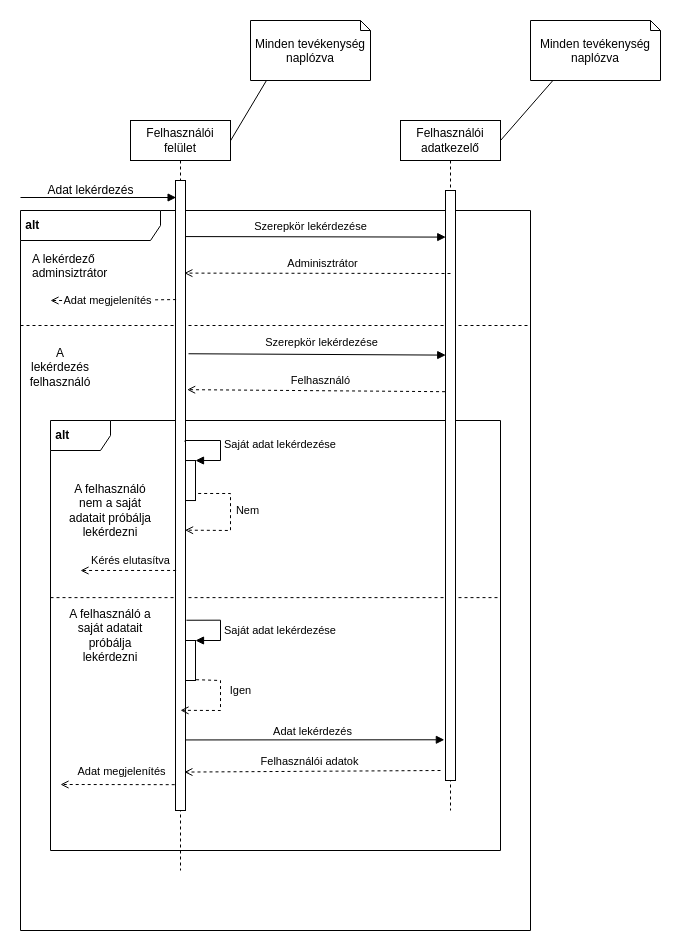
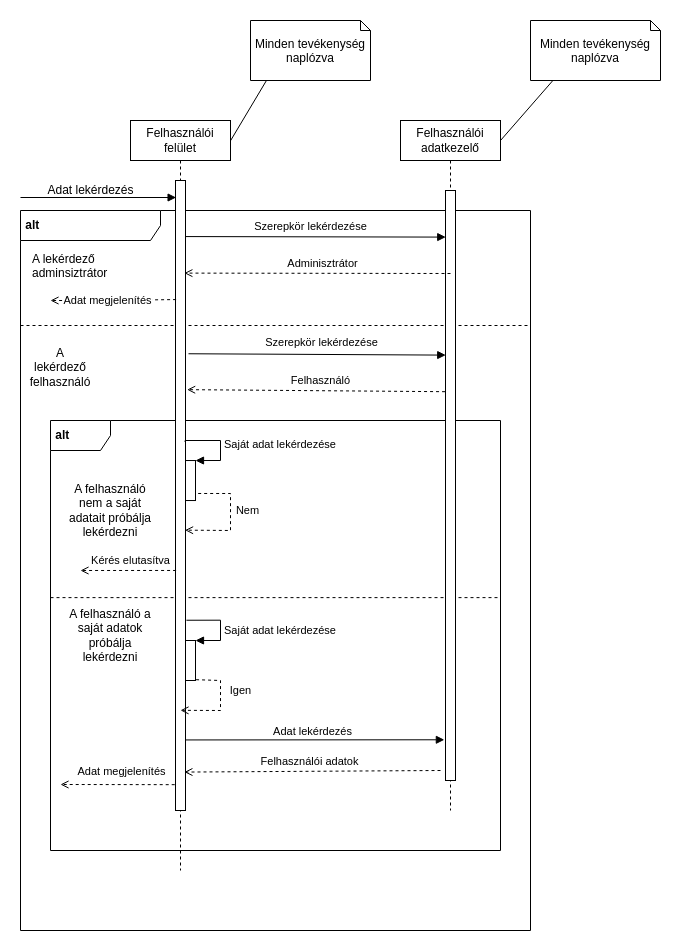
node "A lekérdezés felhasználó": label "A lekérdezés felhasználó" -> "A lekérdező felhasználó"
node "A felhasználó a saját adatait próbálja lekérdezni": label "A felhasználó a saját adatait próbálja lekérdezni" -> "A felhasználó a saját adatok próbálja lekérdezni"
